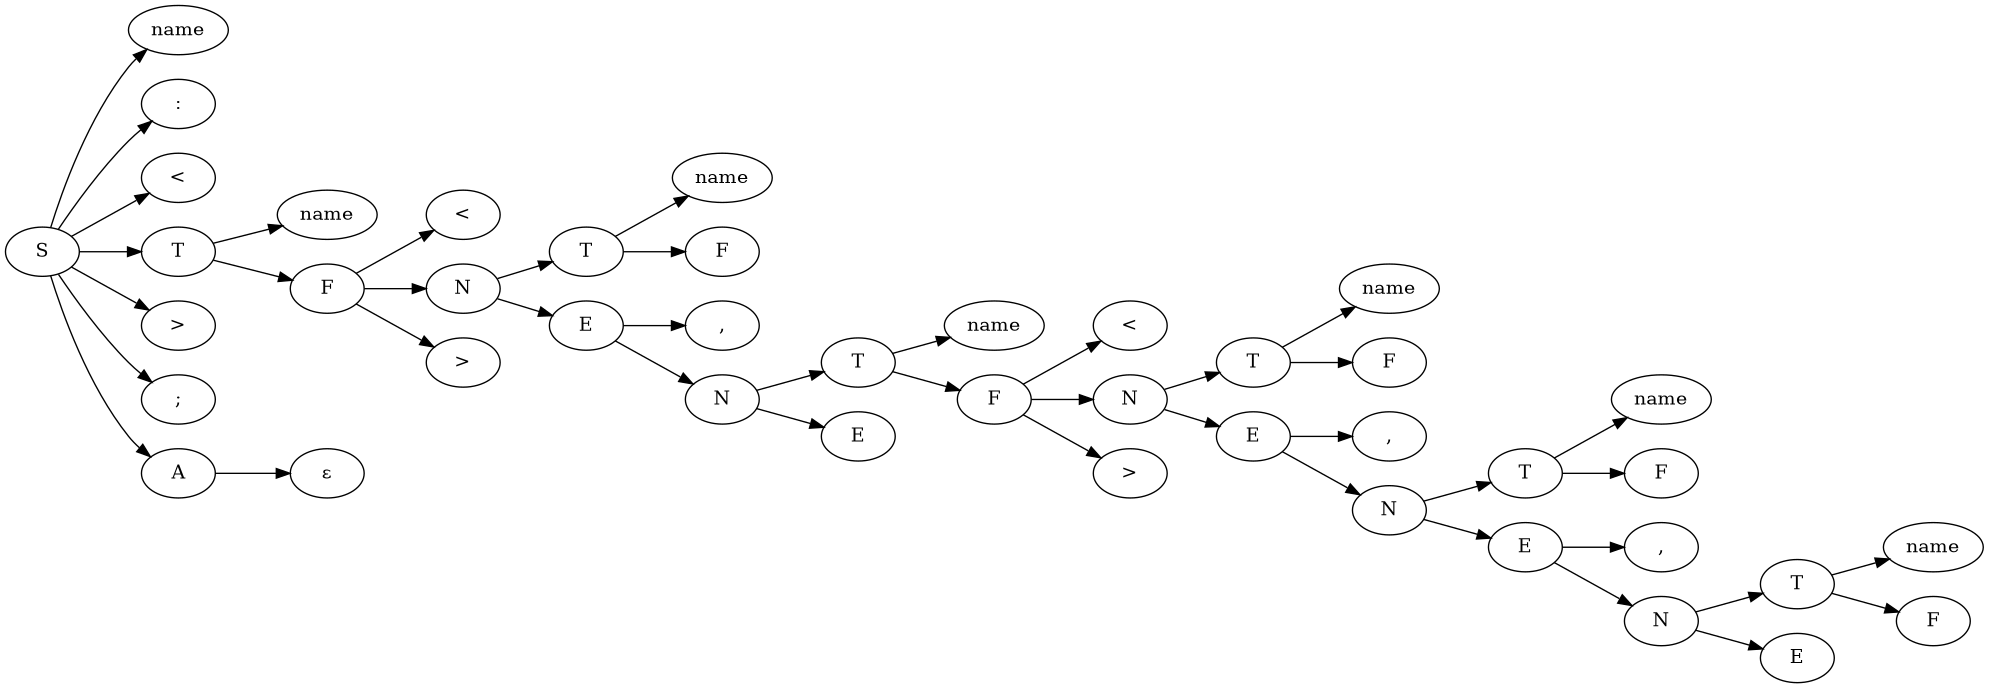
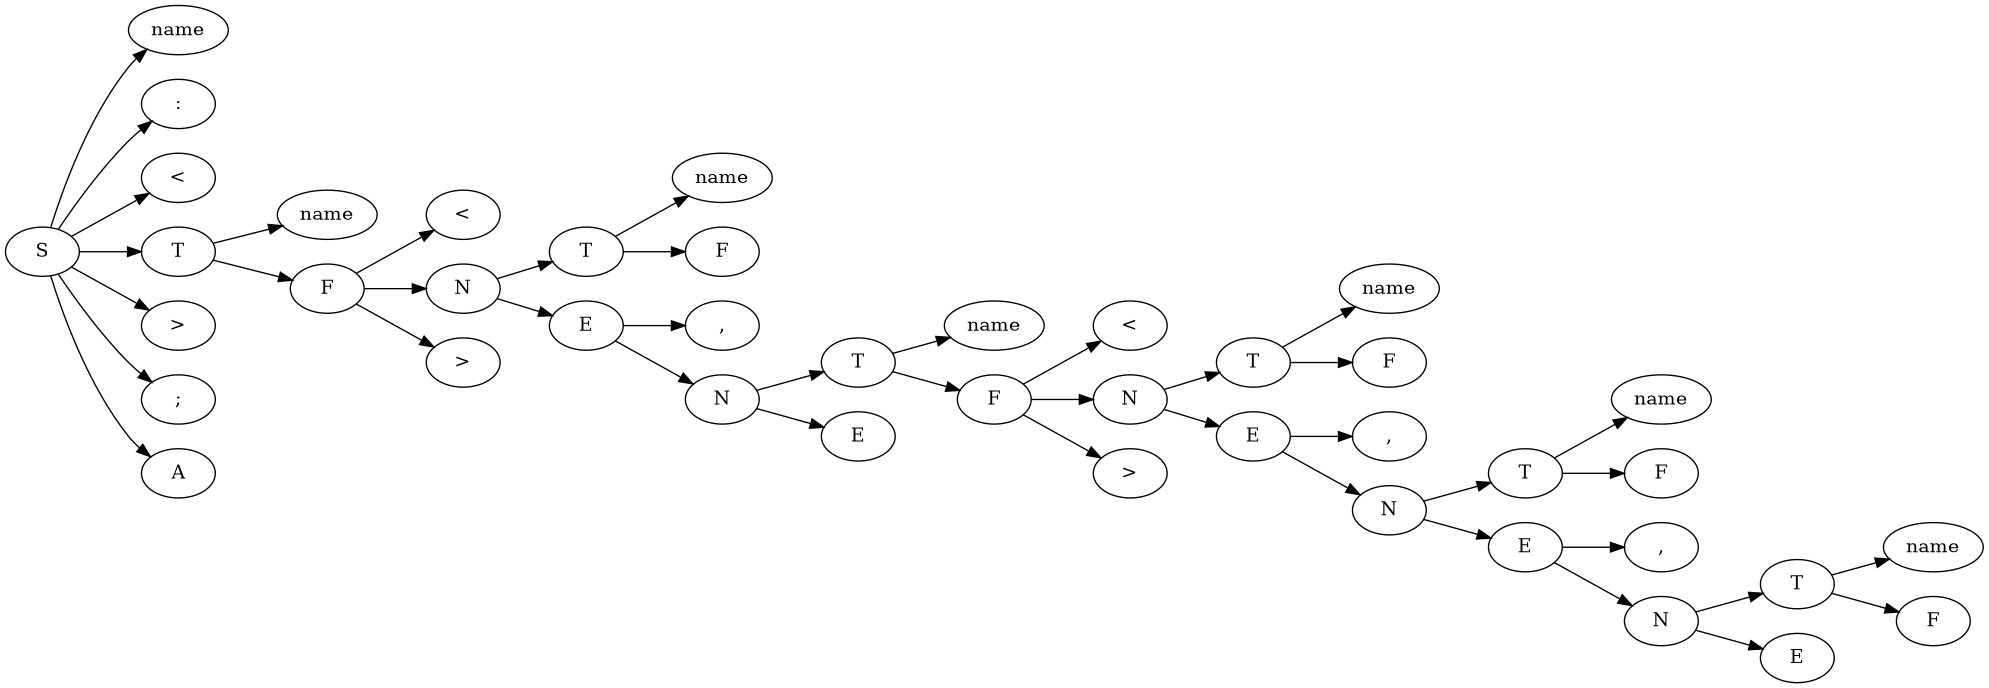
node "ε": removed
